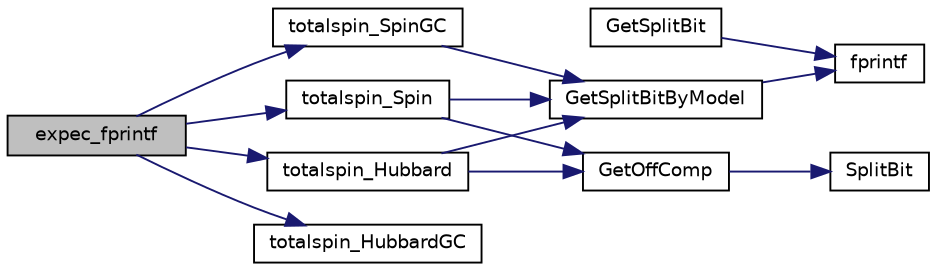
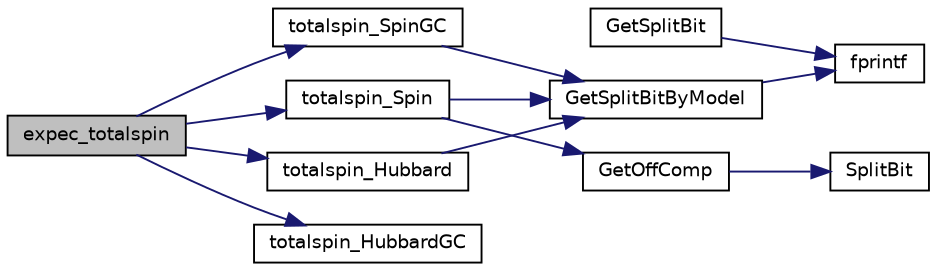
node "expec_fprintf": label "expec_fprintf" -> "expec_totalspin"
edge "totalspin_Hubbard" -> "GetOffComp": removed
